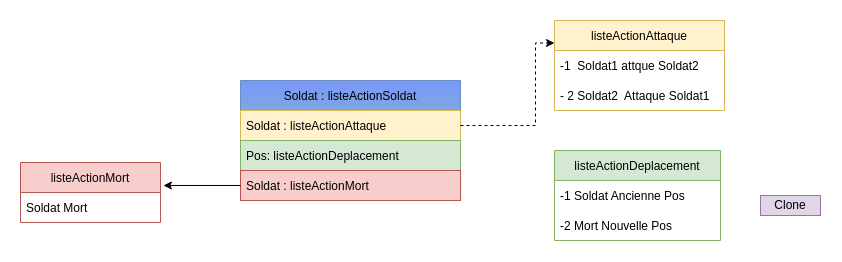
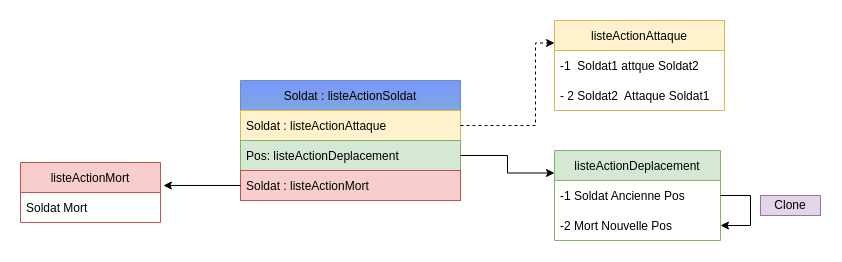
edge "Pos: listeActionDeplacement" -> "listeActionDeplacement": added
edge "-1 Soldat Ancienne Pos" -> "-2 Mort Nouvelle Pos": added
